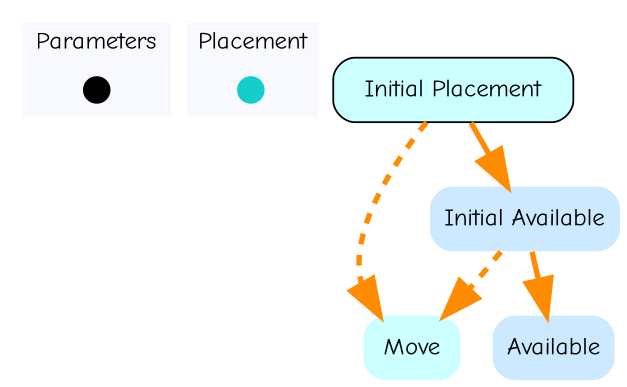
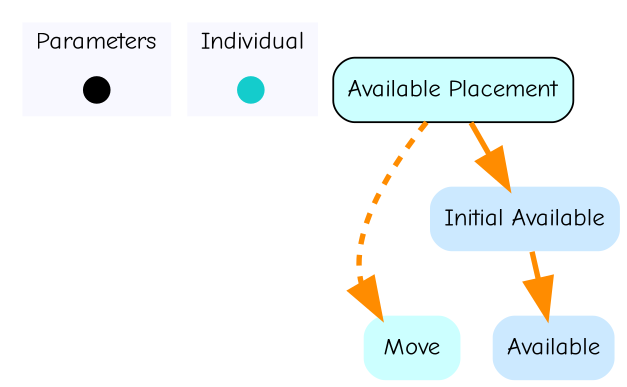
cluster "Placement": label "Placement" -> "Individual"
node "Initial Placement": label "Initial Placement" -> "Available Placement"
edge "Initial Available" -> "Move": removed
